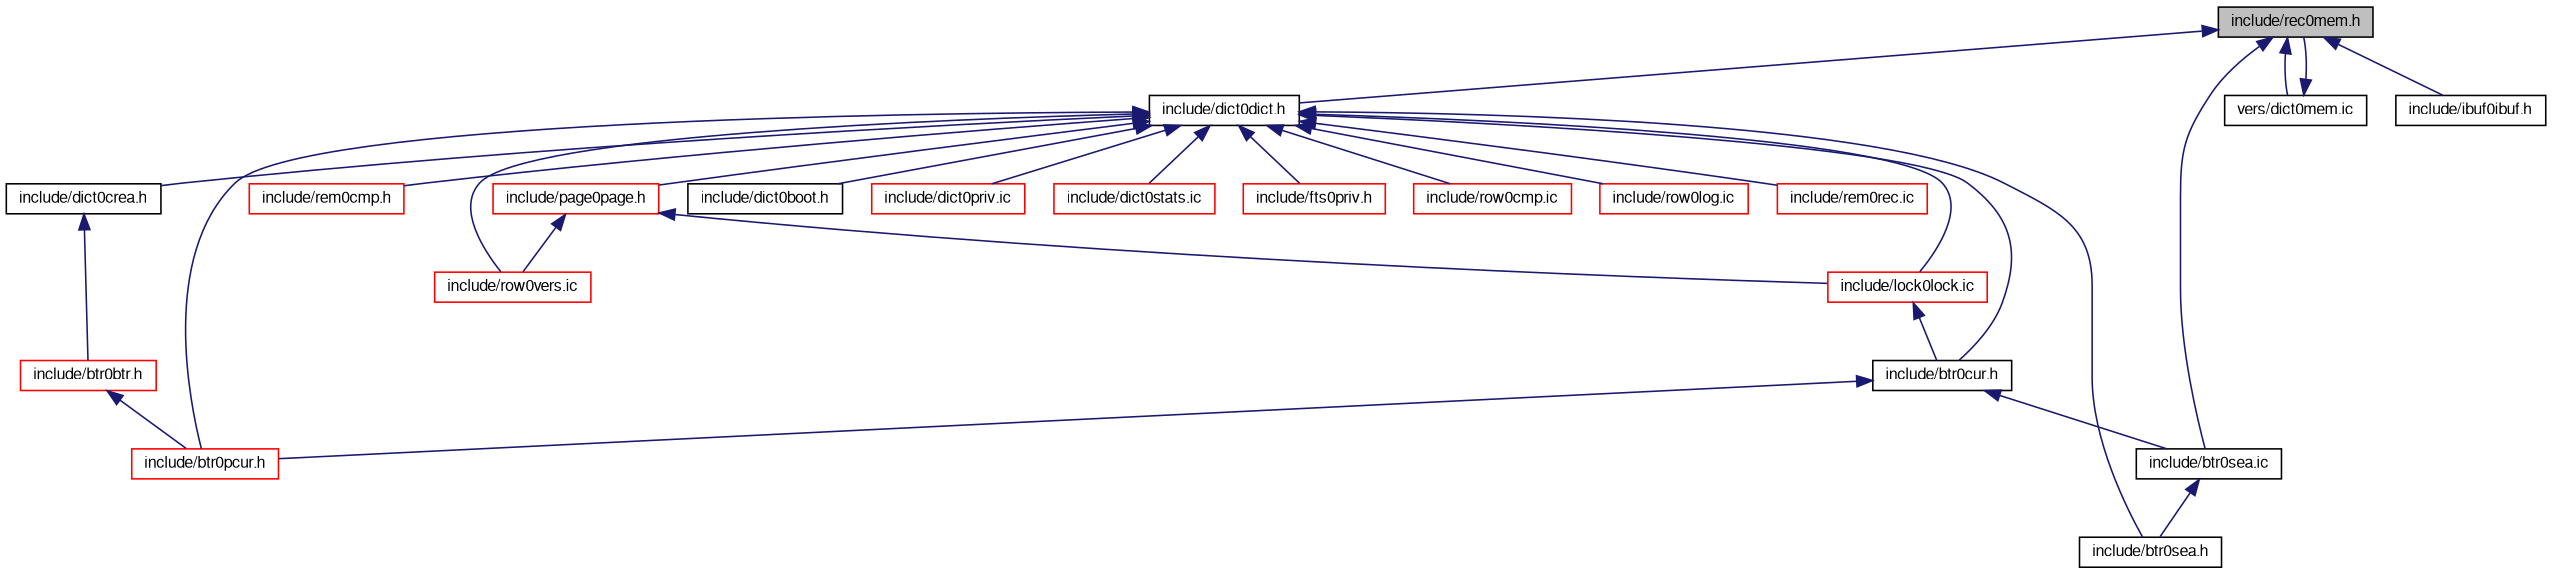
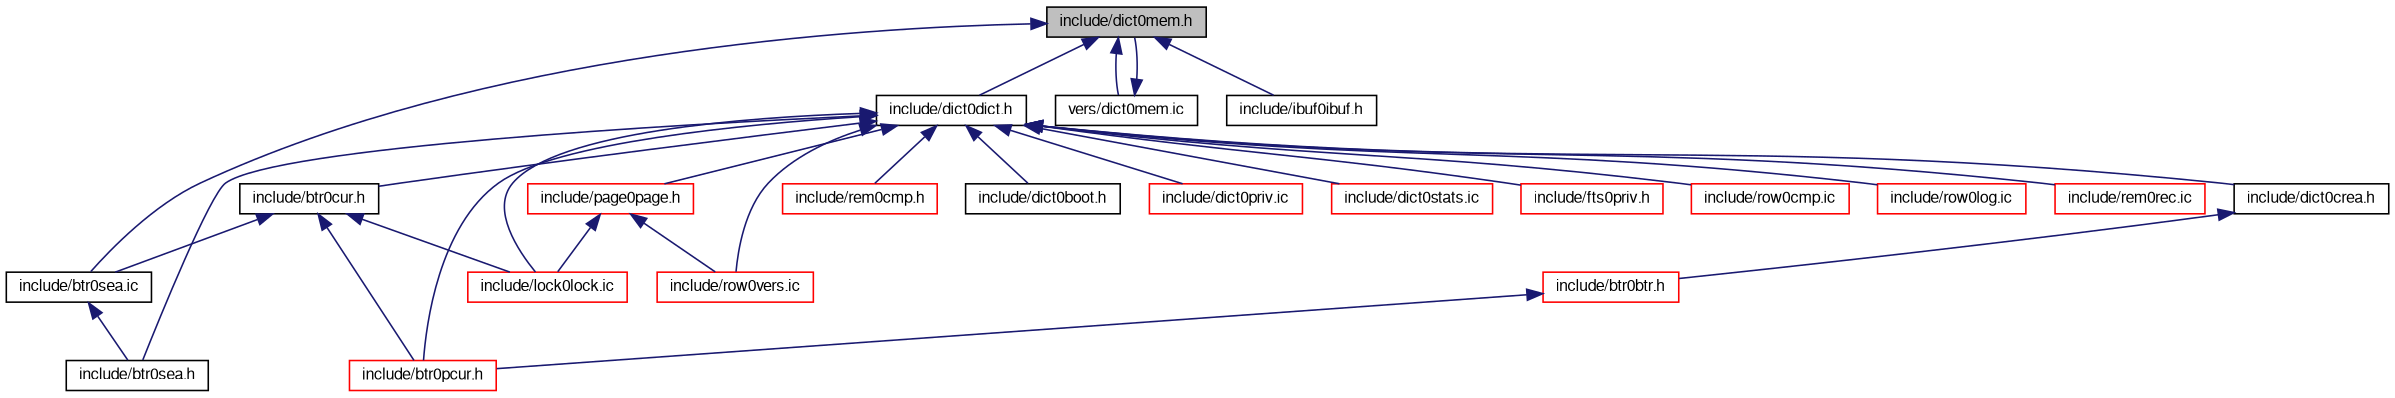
node "include/rec0mem.h": label "include/rec0mem.h" -> "include/dict0mem.h"
edge "include/btr0cur.h" -> "include/lock0lock.ic": reversed
